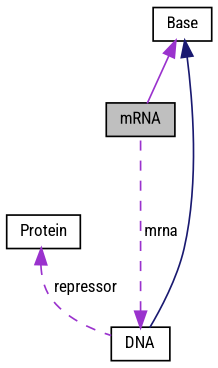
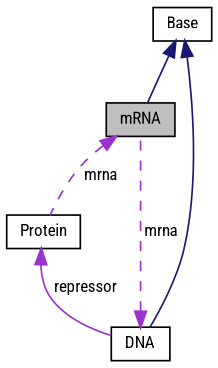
edge "mRNA" -> "Base": color darkorchid3 -> midnightblue
edge "Protein" -> "mRNA": added, label "mrna"
edge "DNA" -> "Protein": style dashed -> solid
